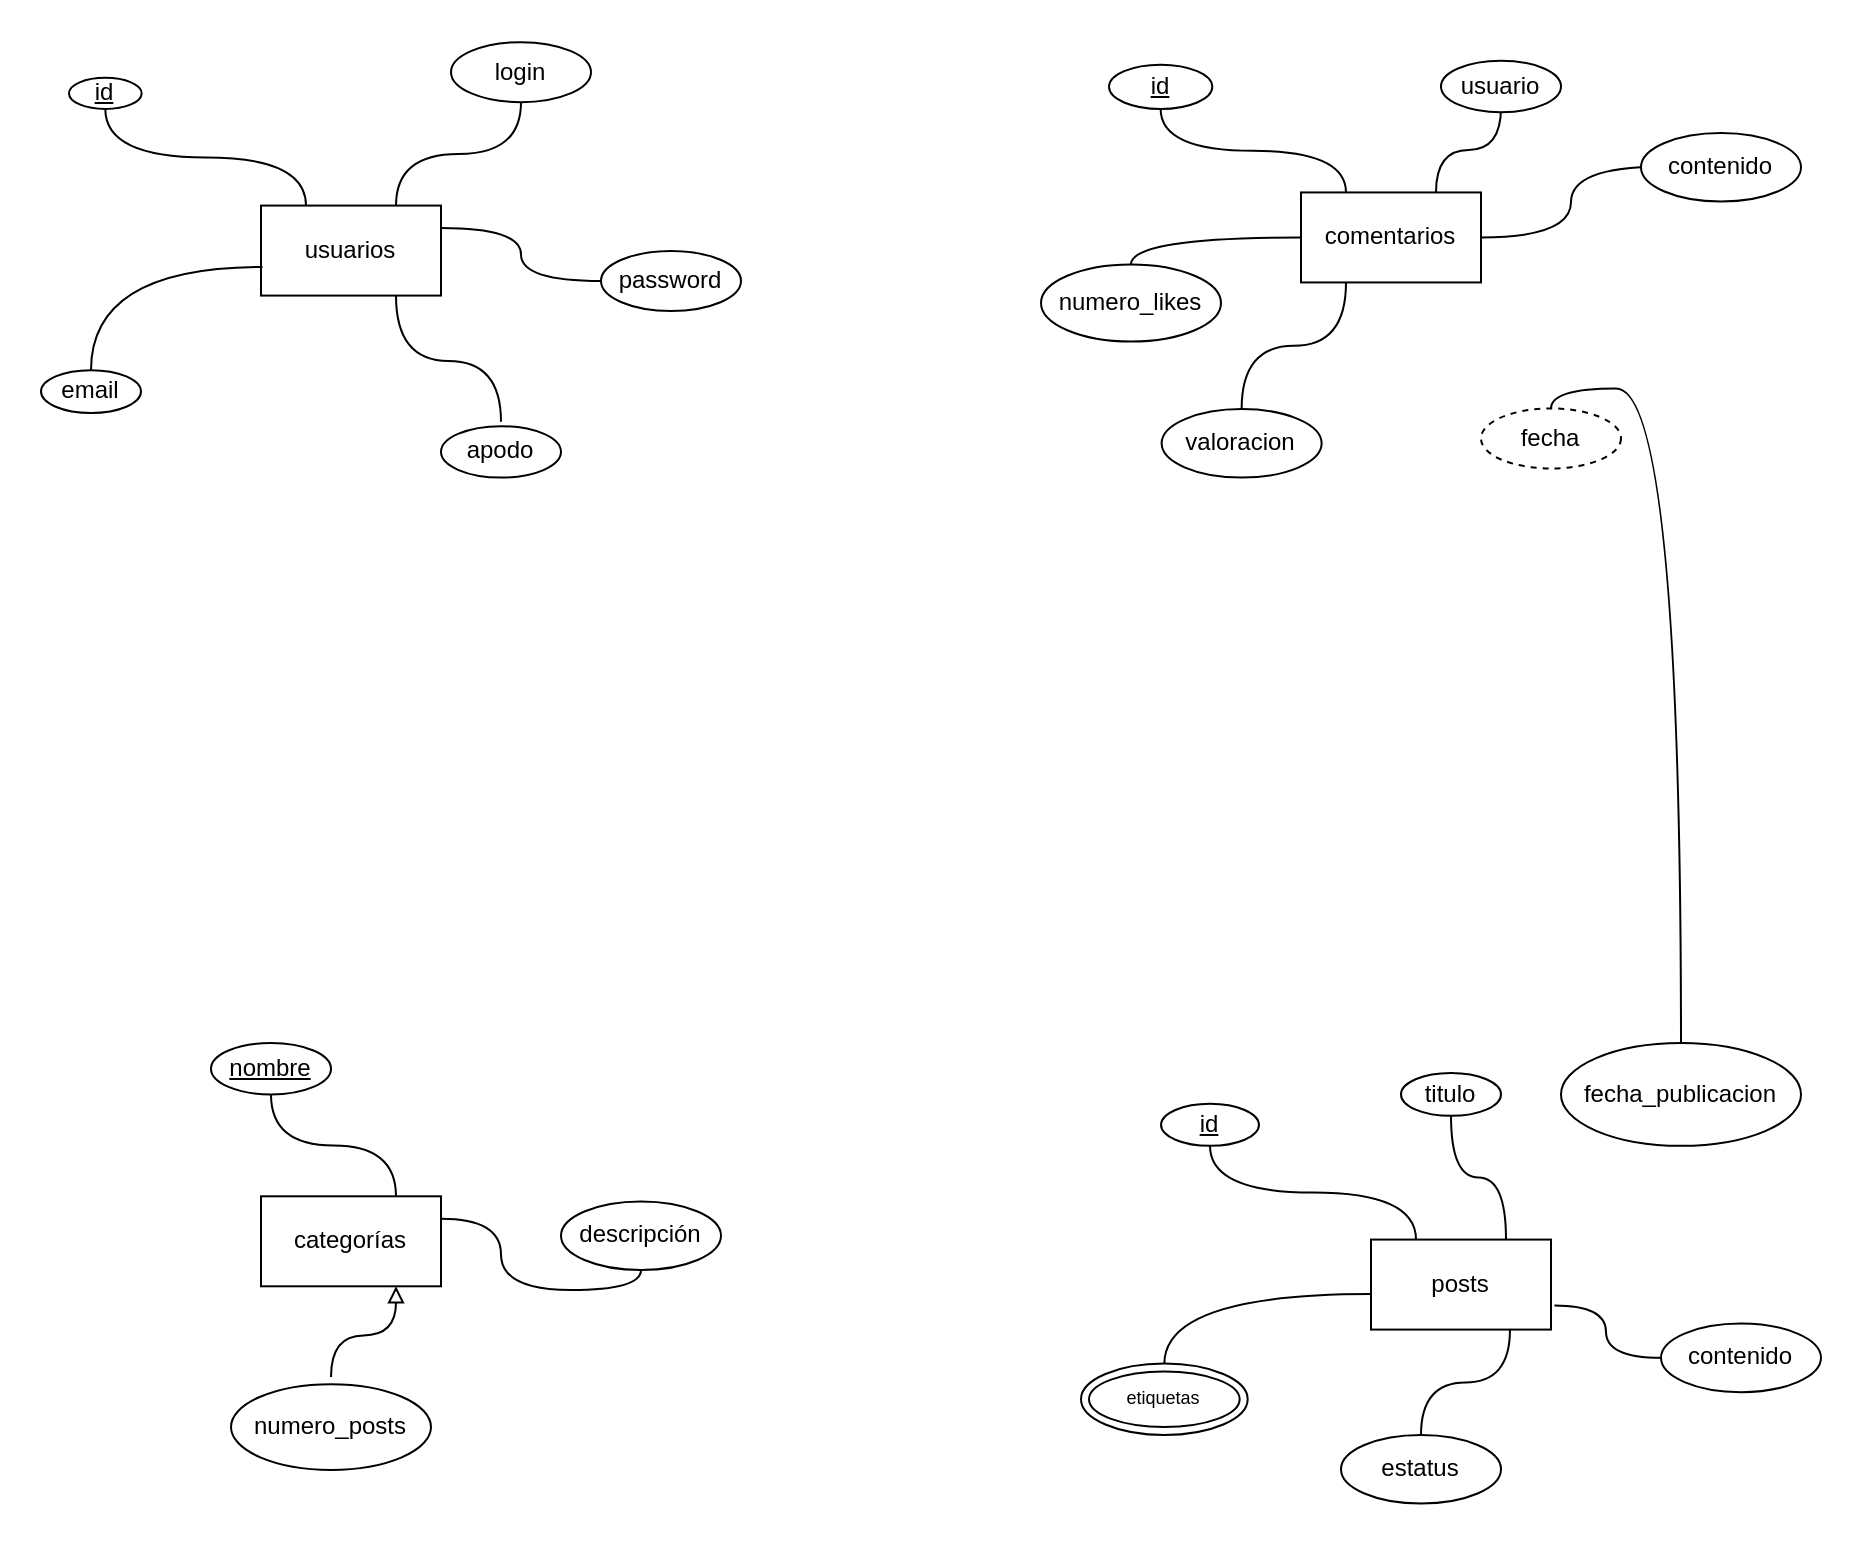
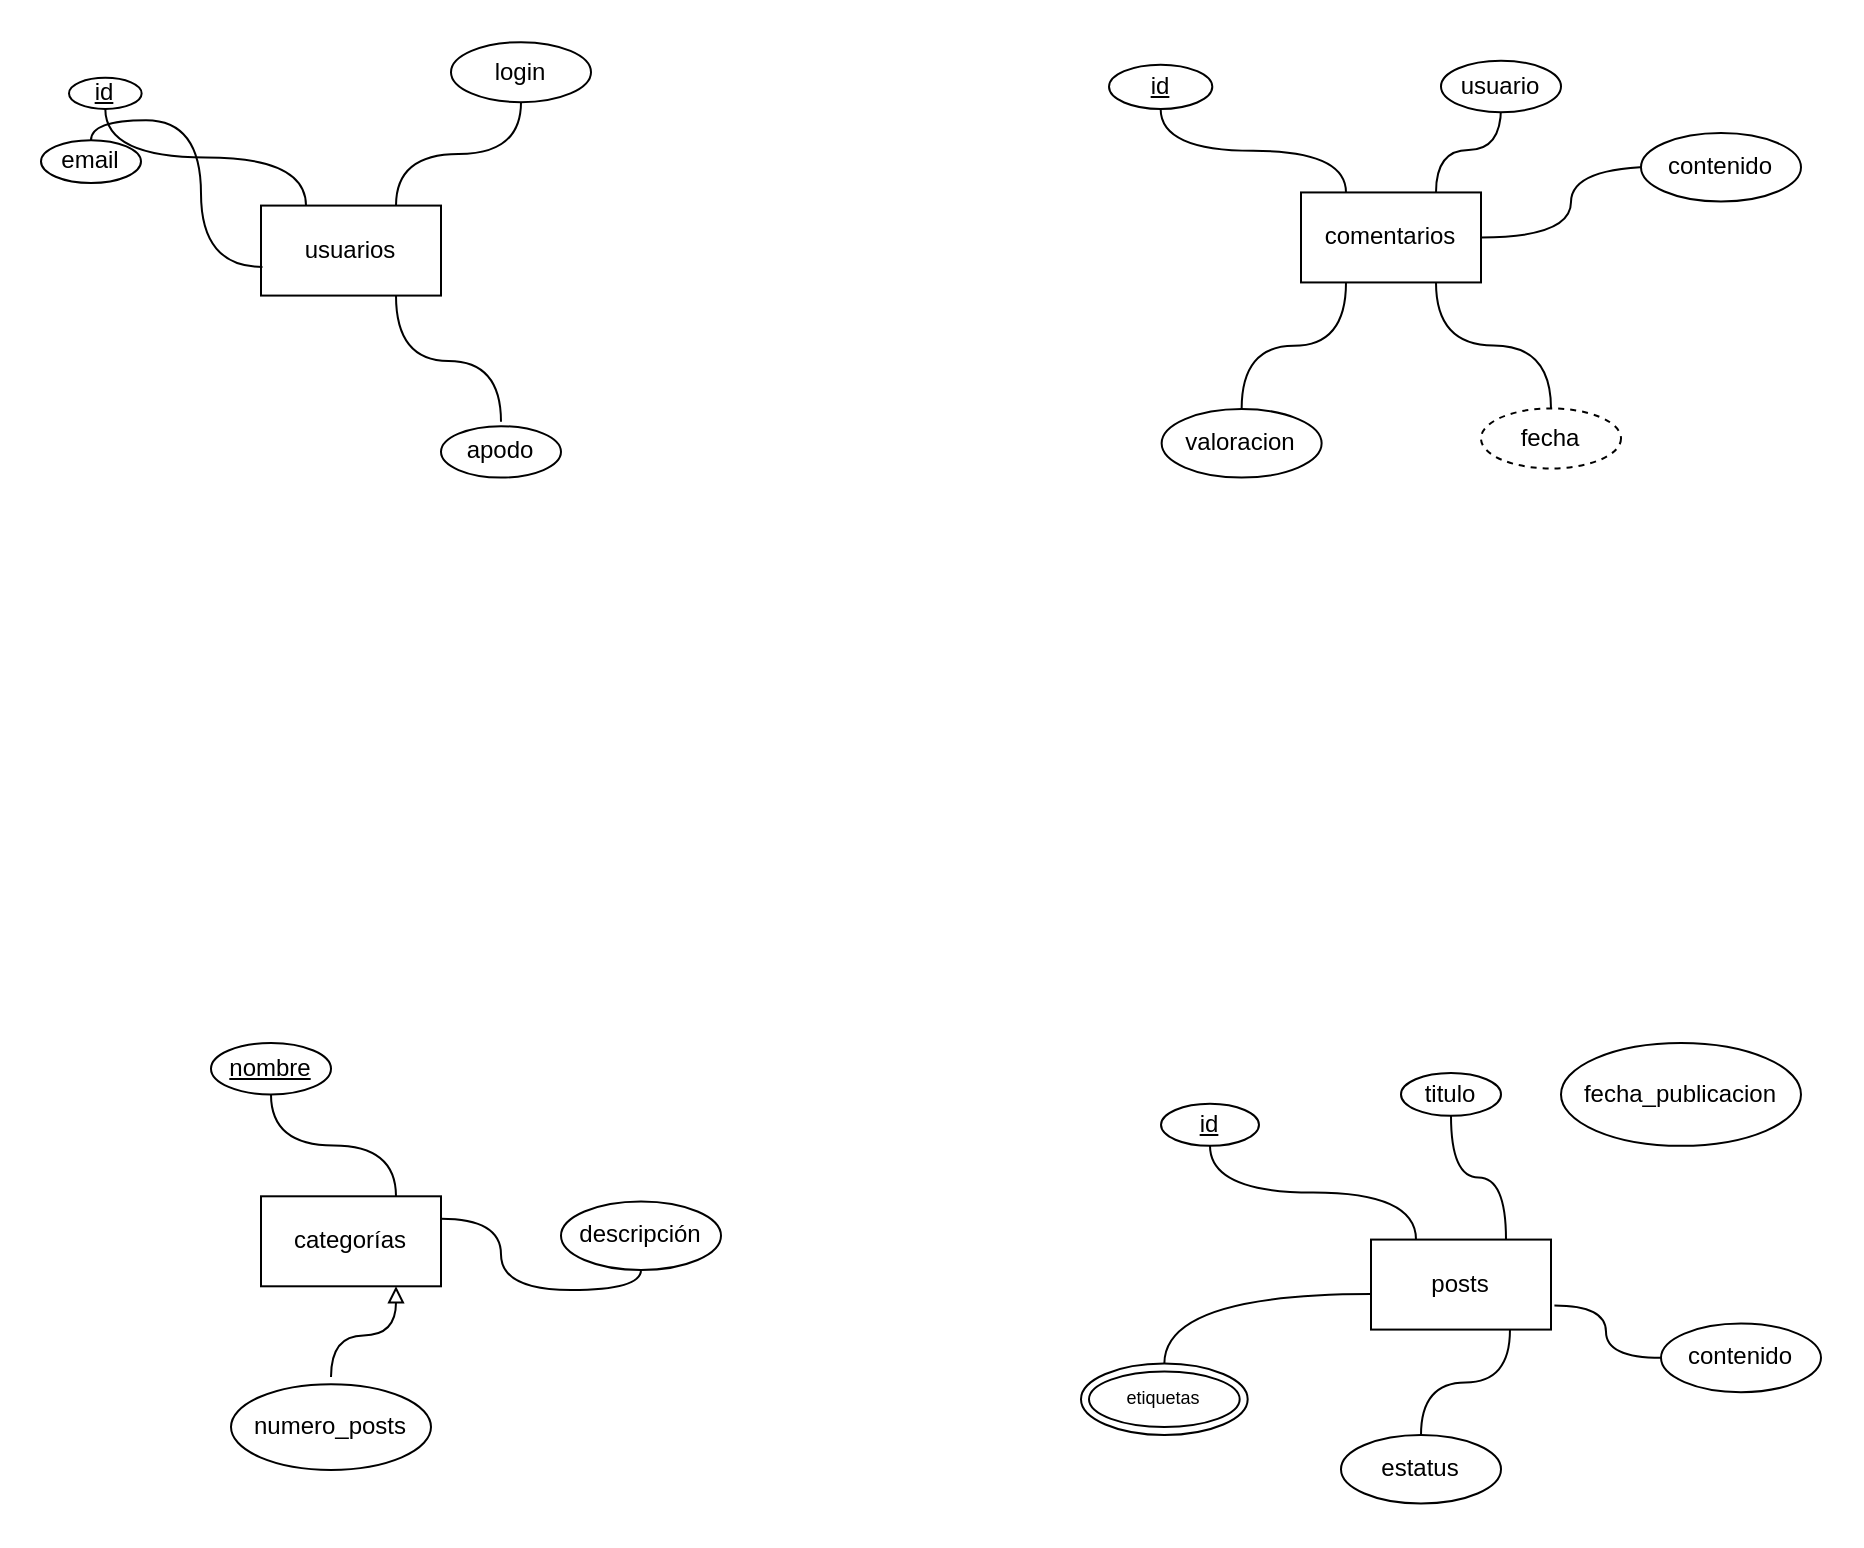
edge "comentarios" -- "numero_likes": removed
edge "usuarios" -- "password": removed
node "password": removed
node "numero_likes": removed
node "email": moved (91, 392) -> (91, 162)
edge "fecha" -- "fecha_publicacion": now "fecha" -- "comentarios"
